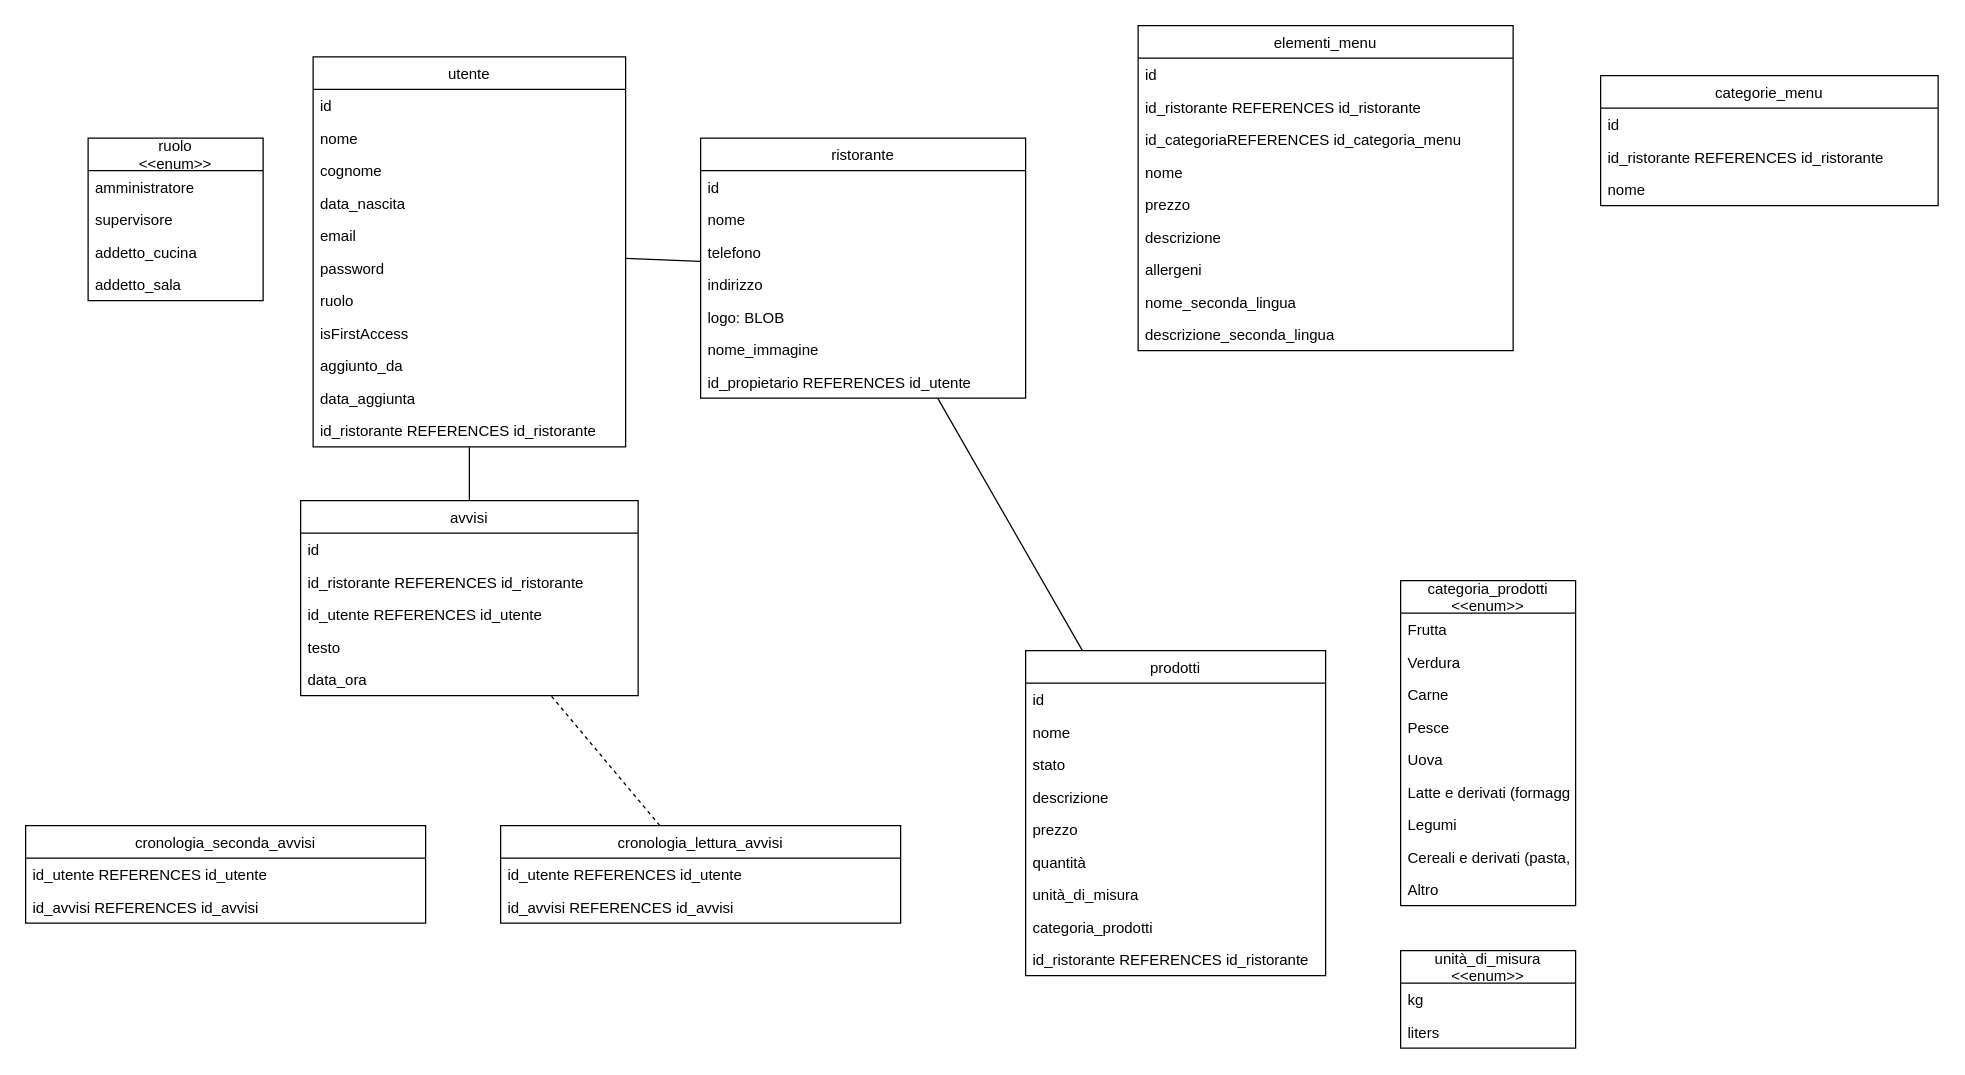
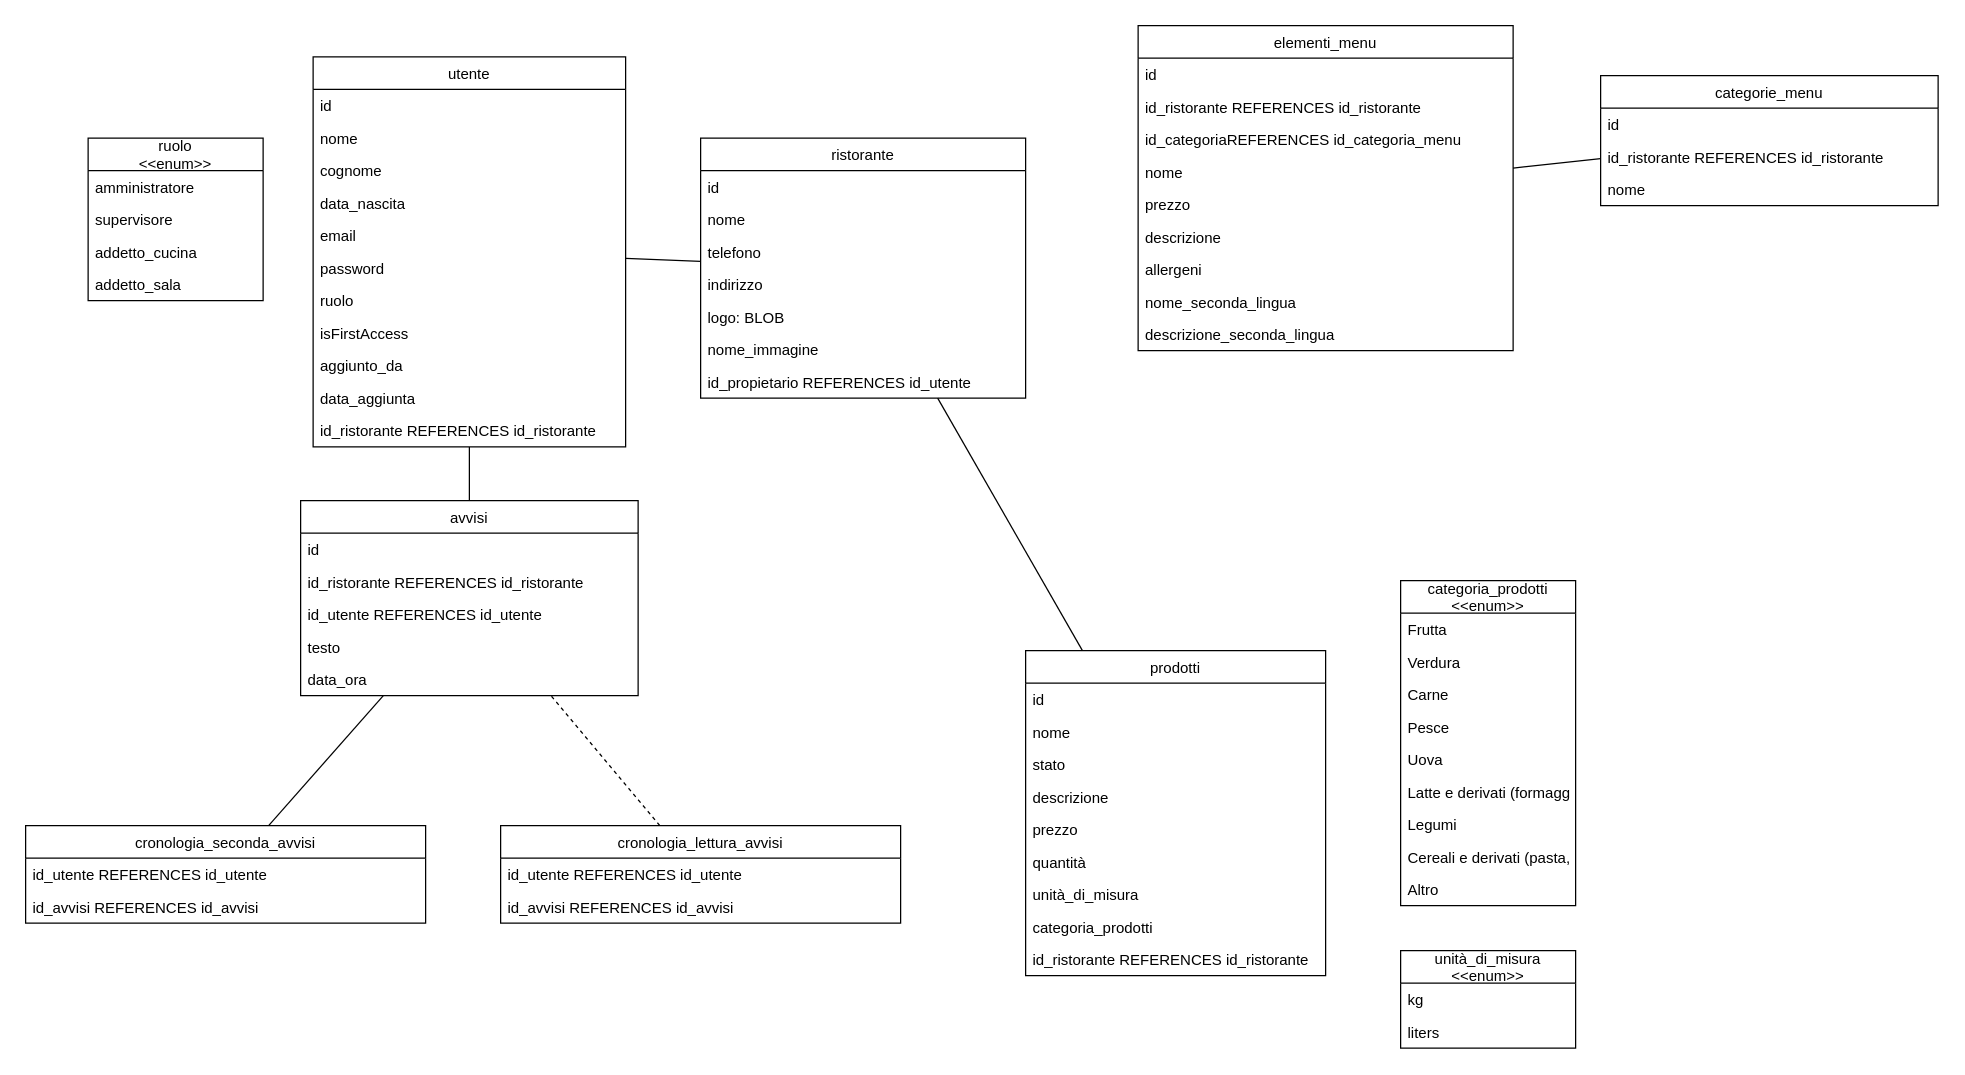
edge "categorie_menu" -- "elementi_menu": added
edge "avvisi" -- "cronologia_seconda_avvisi": added
